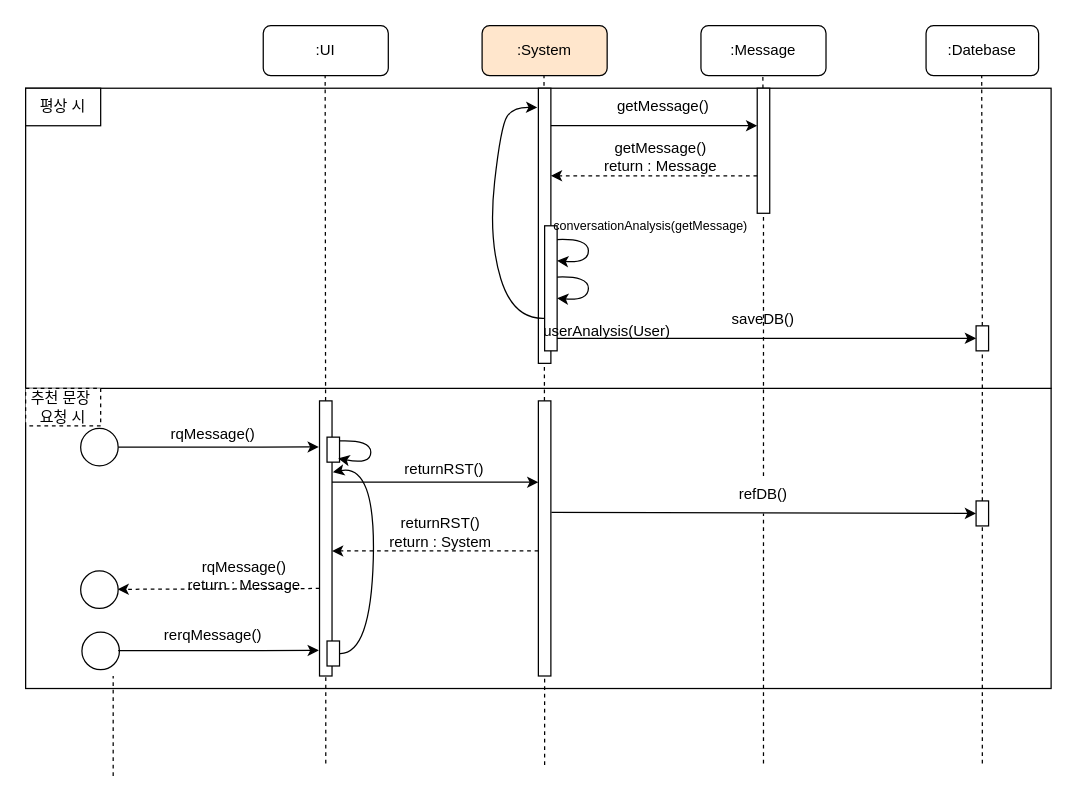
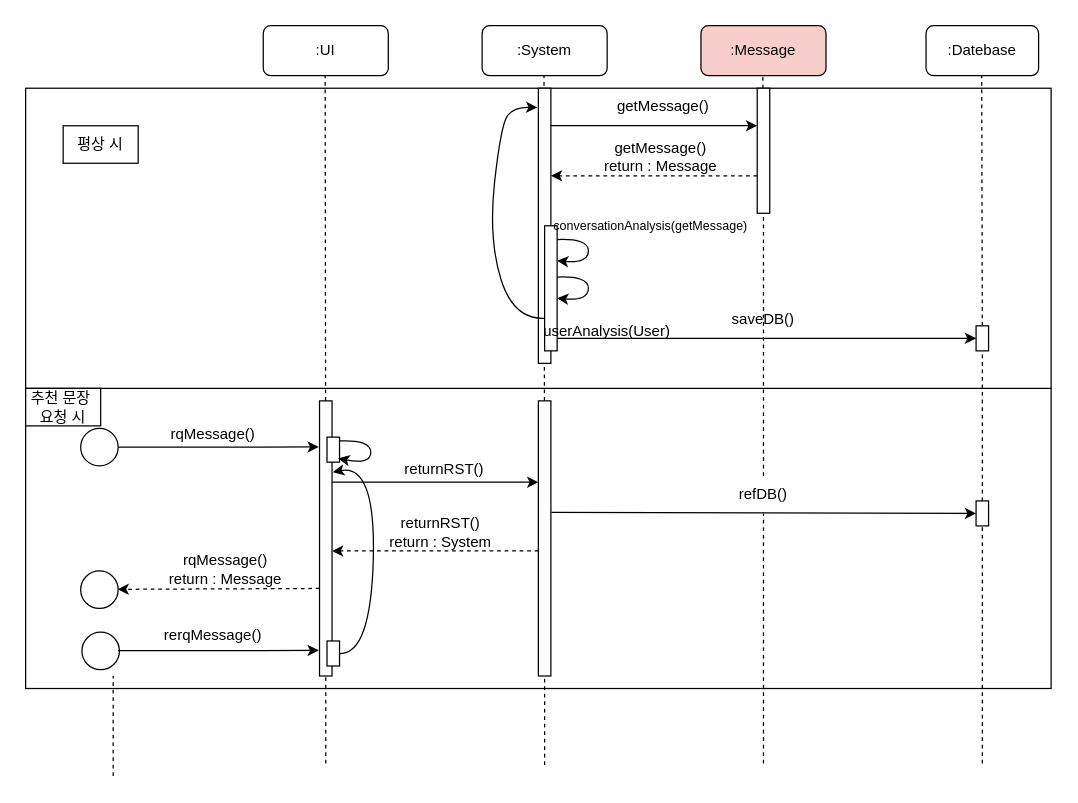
node ":System": fillcolor #ffe6cc -> #ffffff
node ":Message": fillcolor #ffffff -> #f8cecc
node "평상 시": moved (63, 107) -> (101, 144)
node "추천 문장 요청 시": style dashed -> solid
node "rqMessage() return : Message": moved (244, 576) -> (226, 569)
